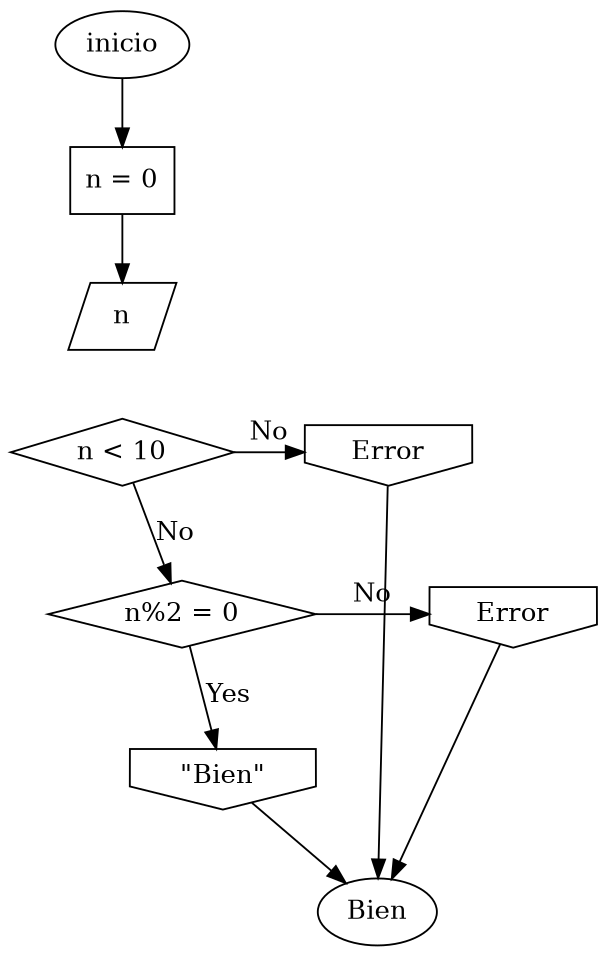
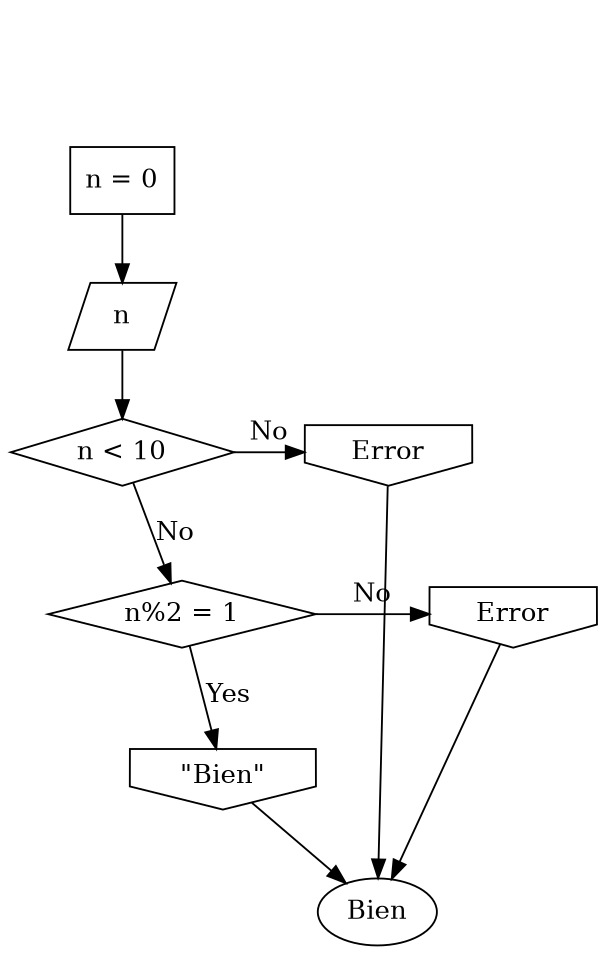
node "inicio": removed
edge "n" -> "n < 10": added
node "n%2 = 0": label "n%2 = 0" -> "n%2 = 1"
